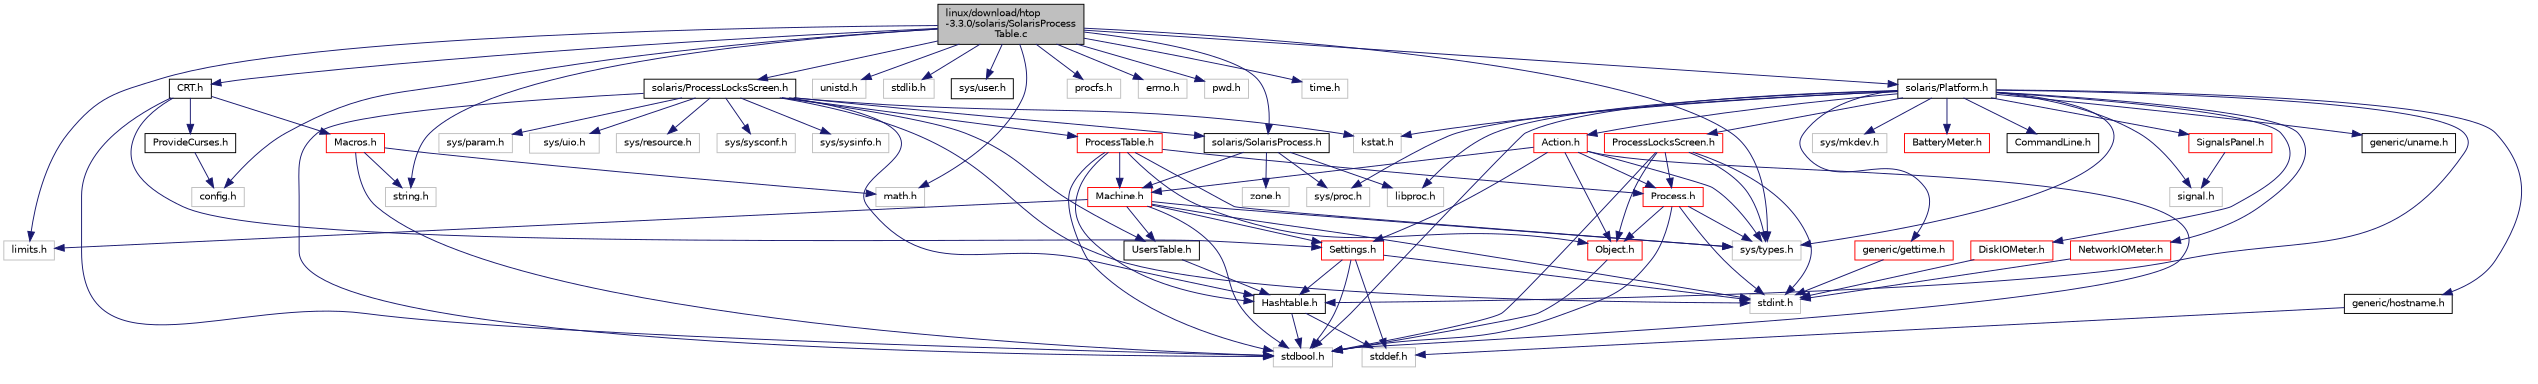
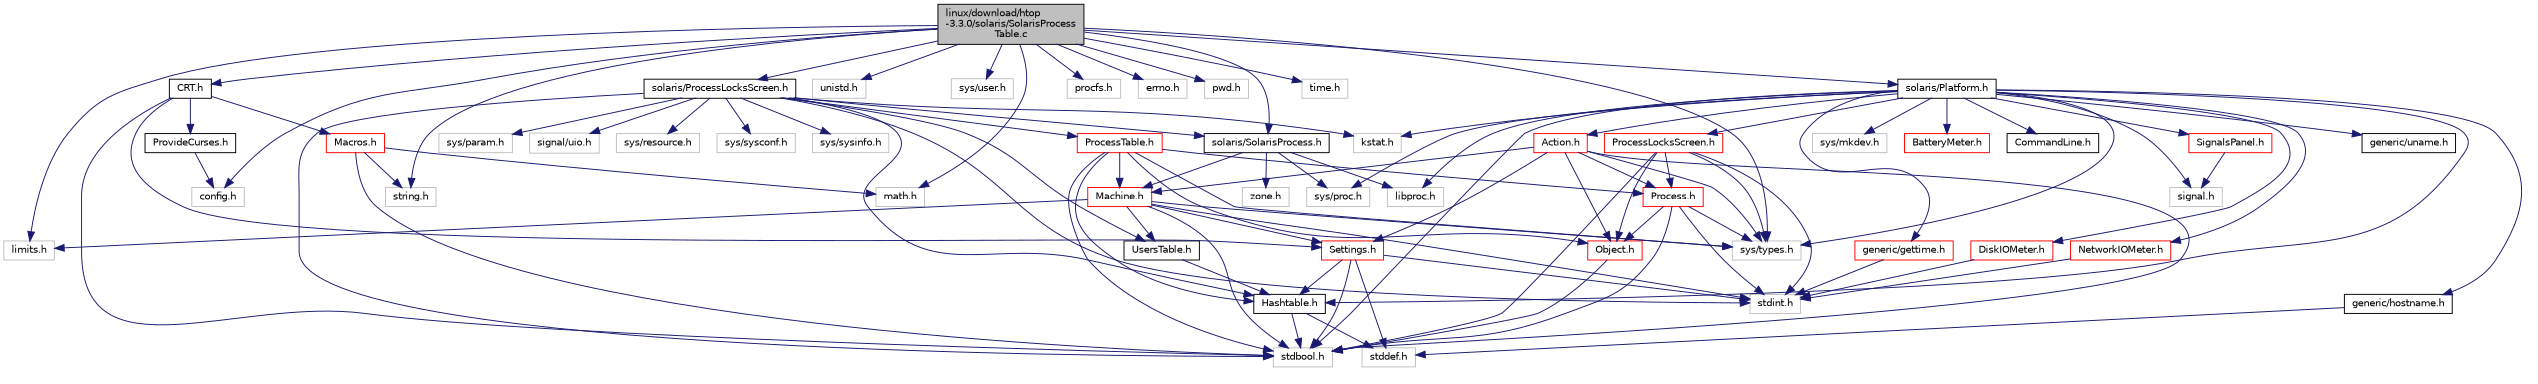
node "stdlib.h": removed
node "sys/user.h": color black -> grey75
node "sys/uio.h": label "sys/uio.h" -> "signal/uio.h"
